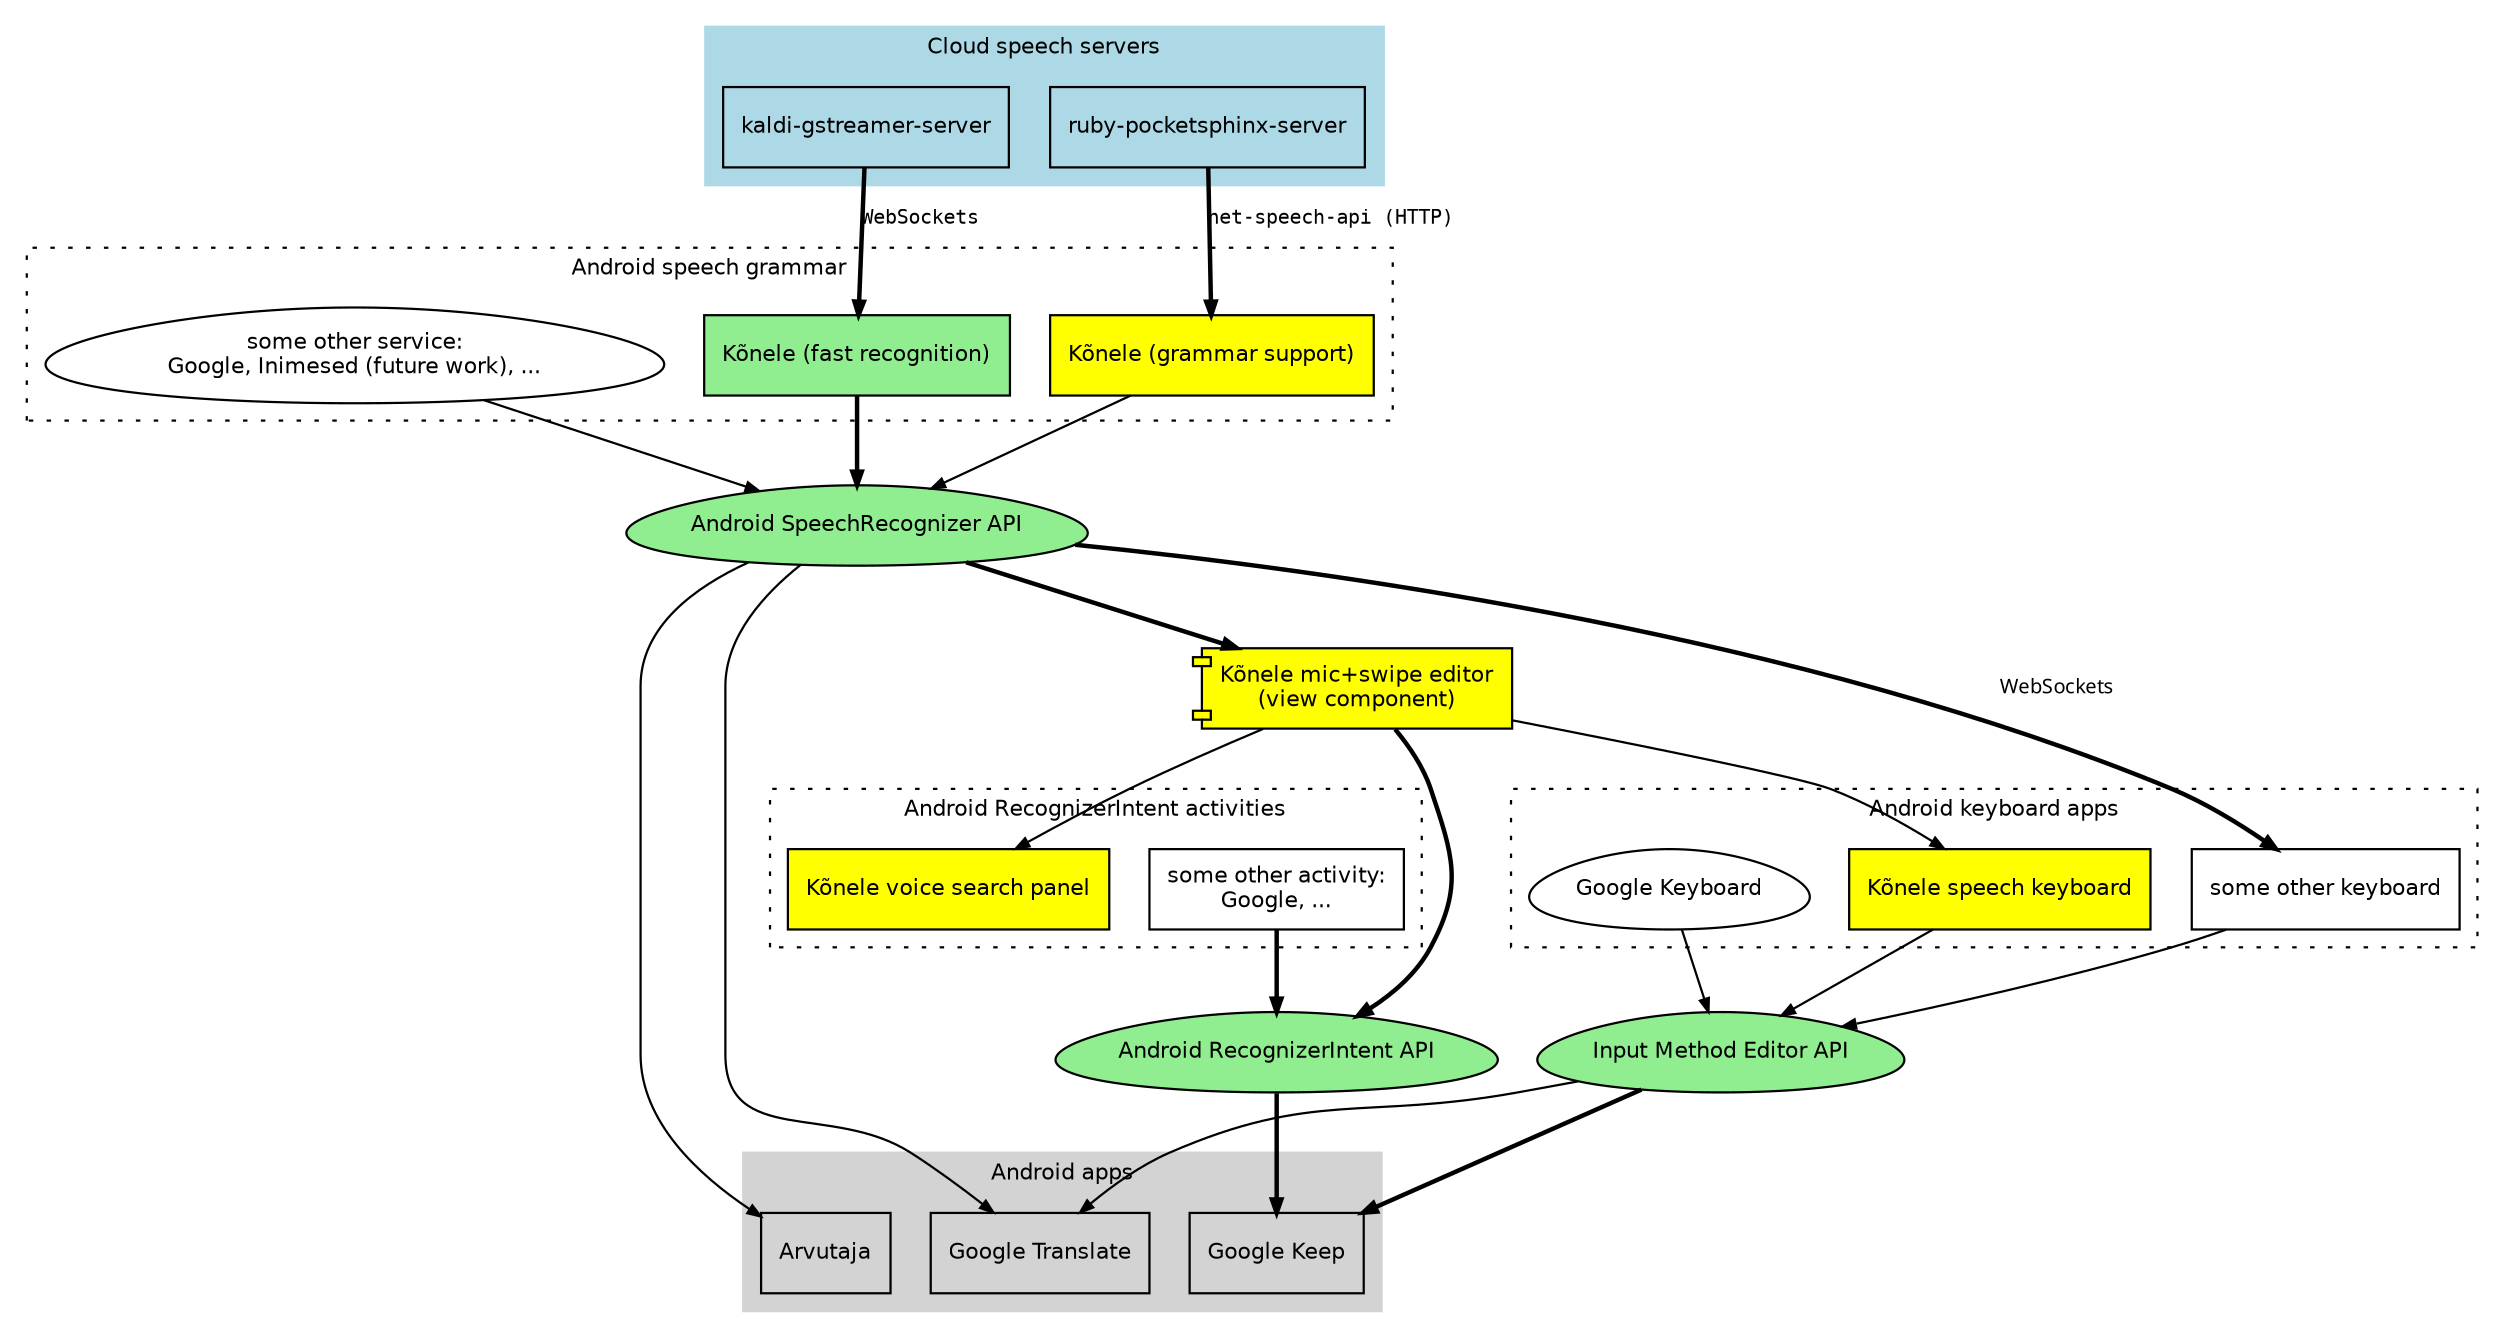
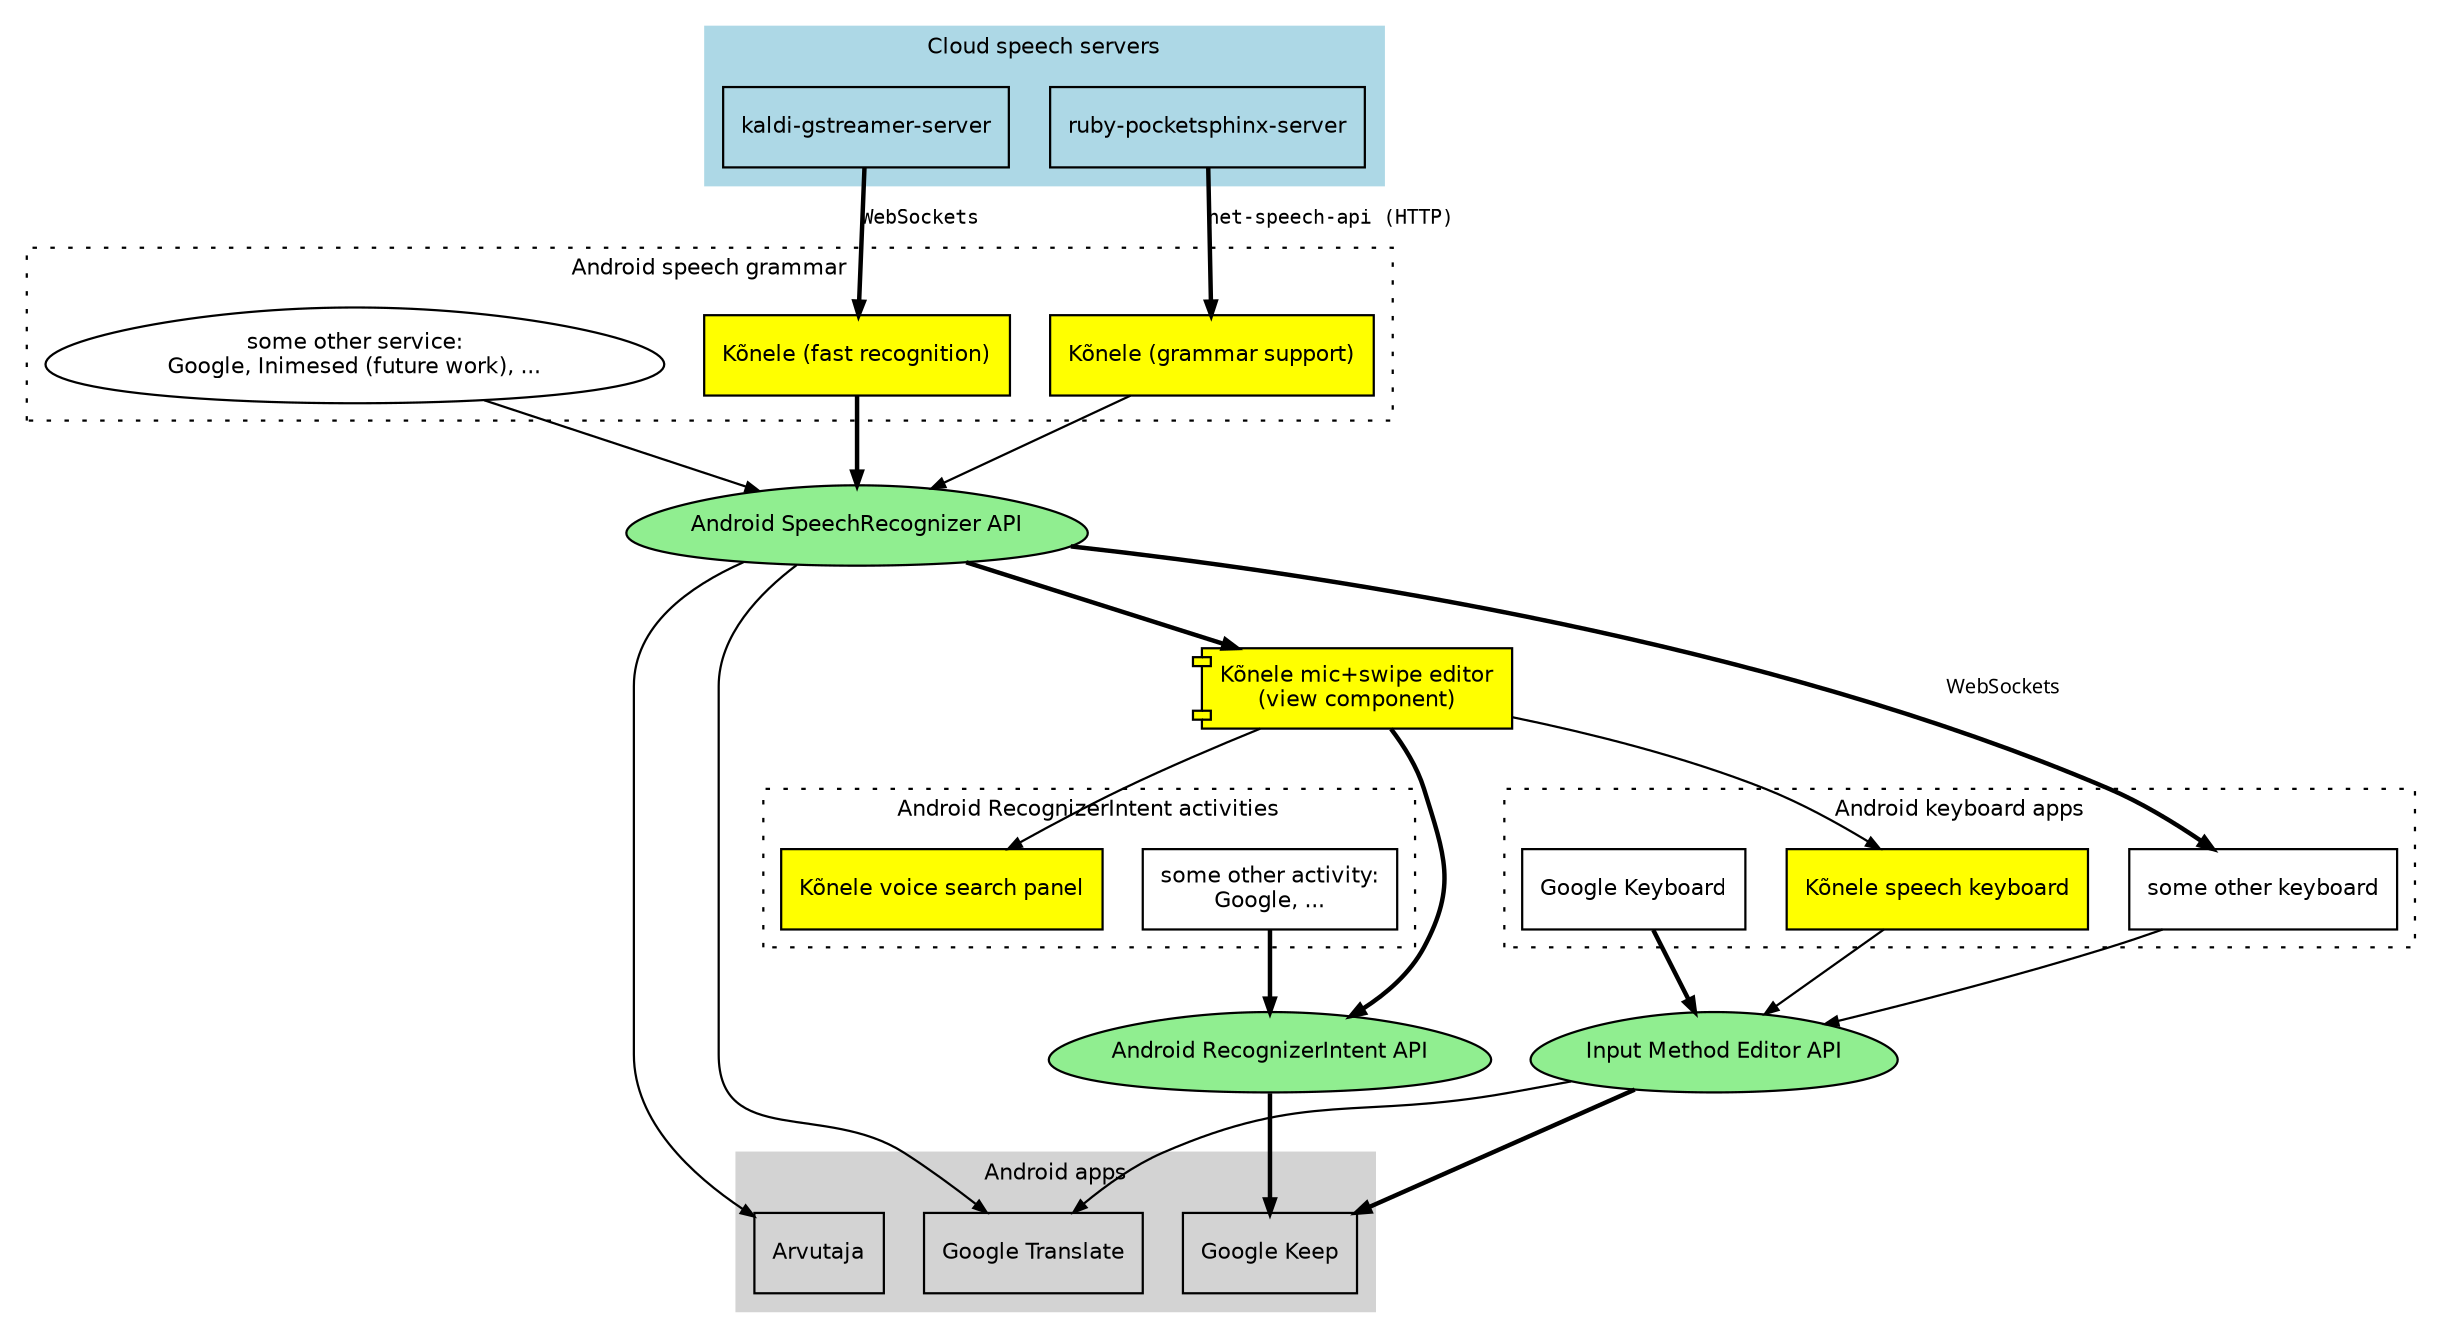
node "Kõnele (fast recognition)": fillcolor lightgreen -> yellow
node "Google Keyboard": shape egg -> box
edge "Google Keyboard" -> "Input Method Editor API": style solid -> bold
